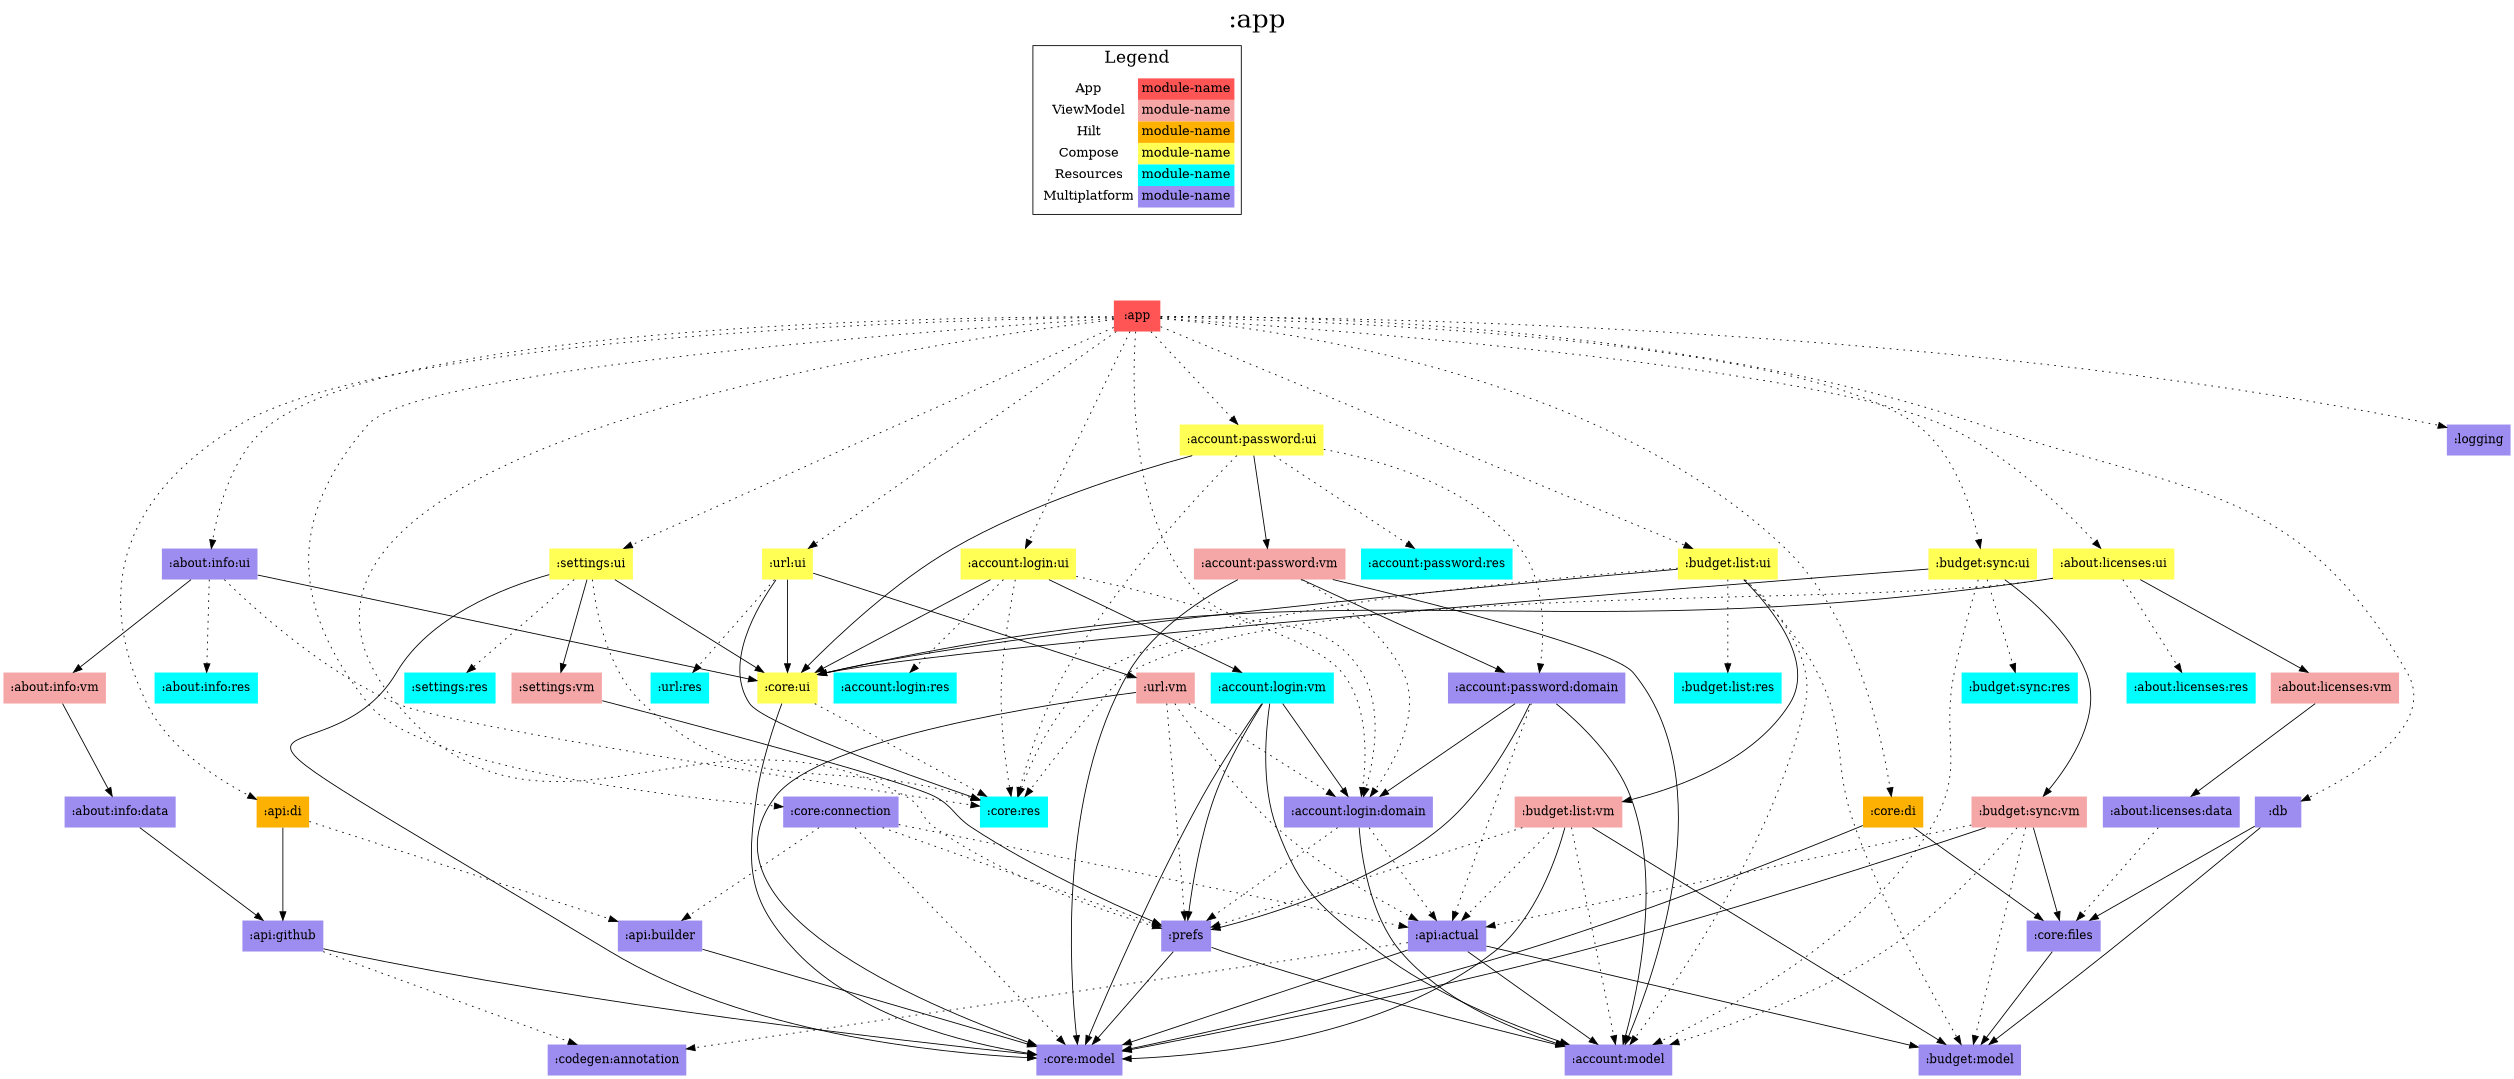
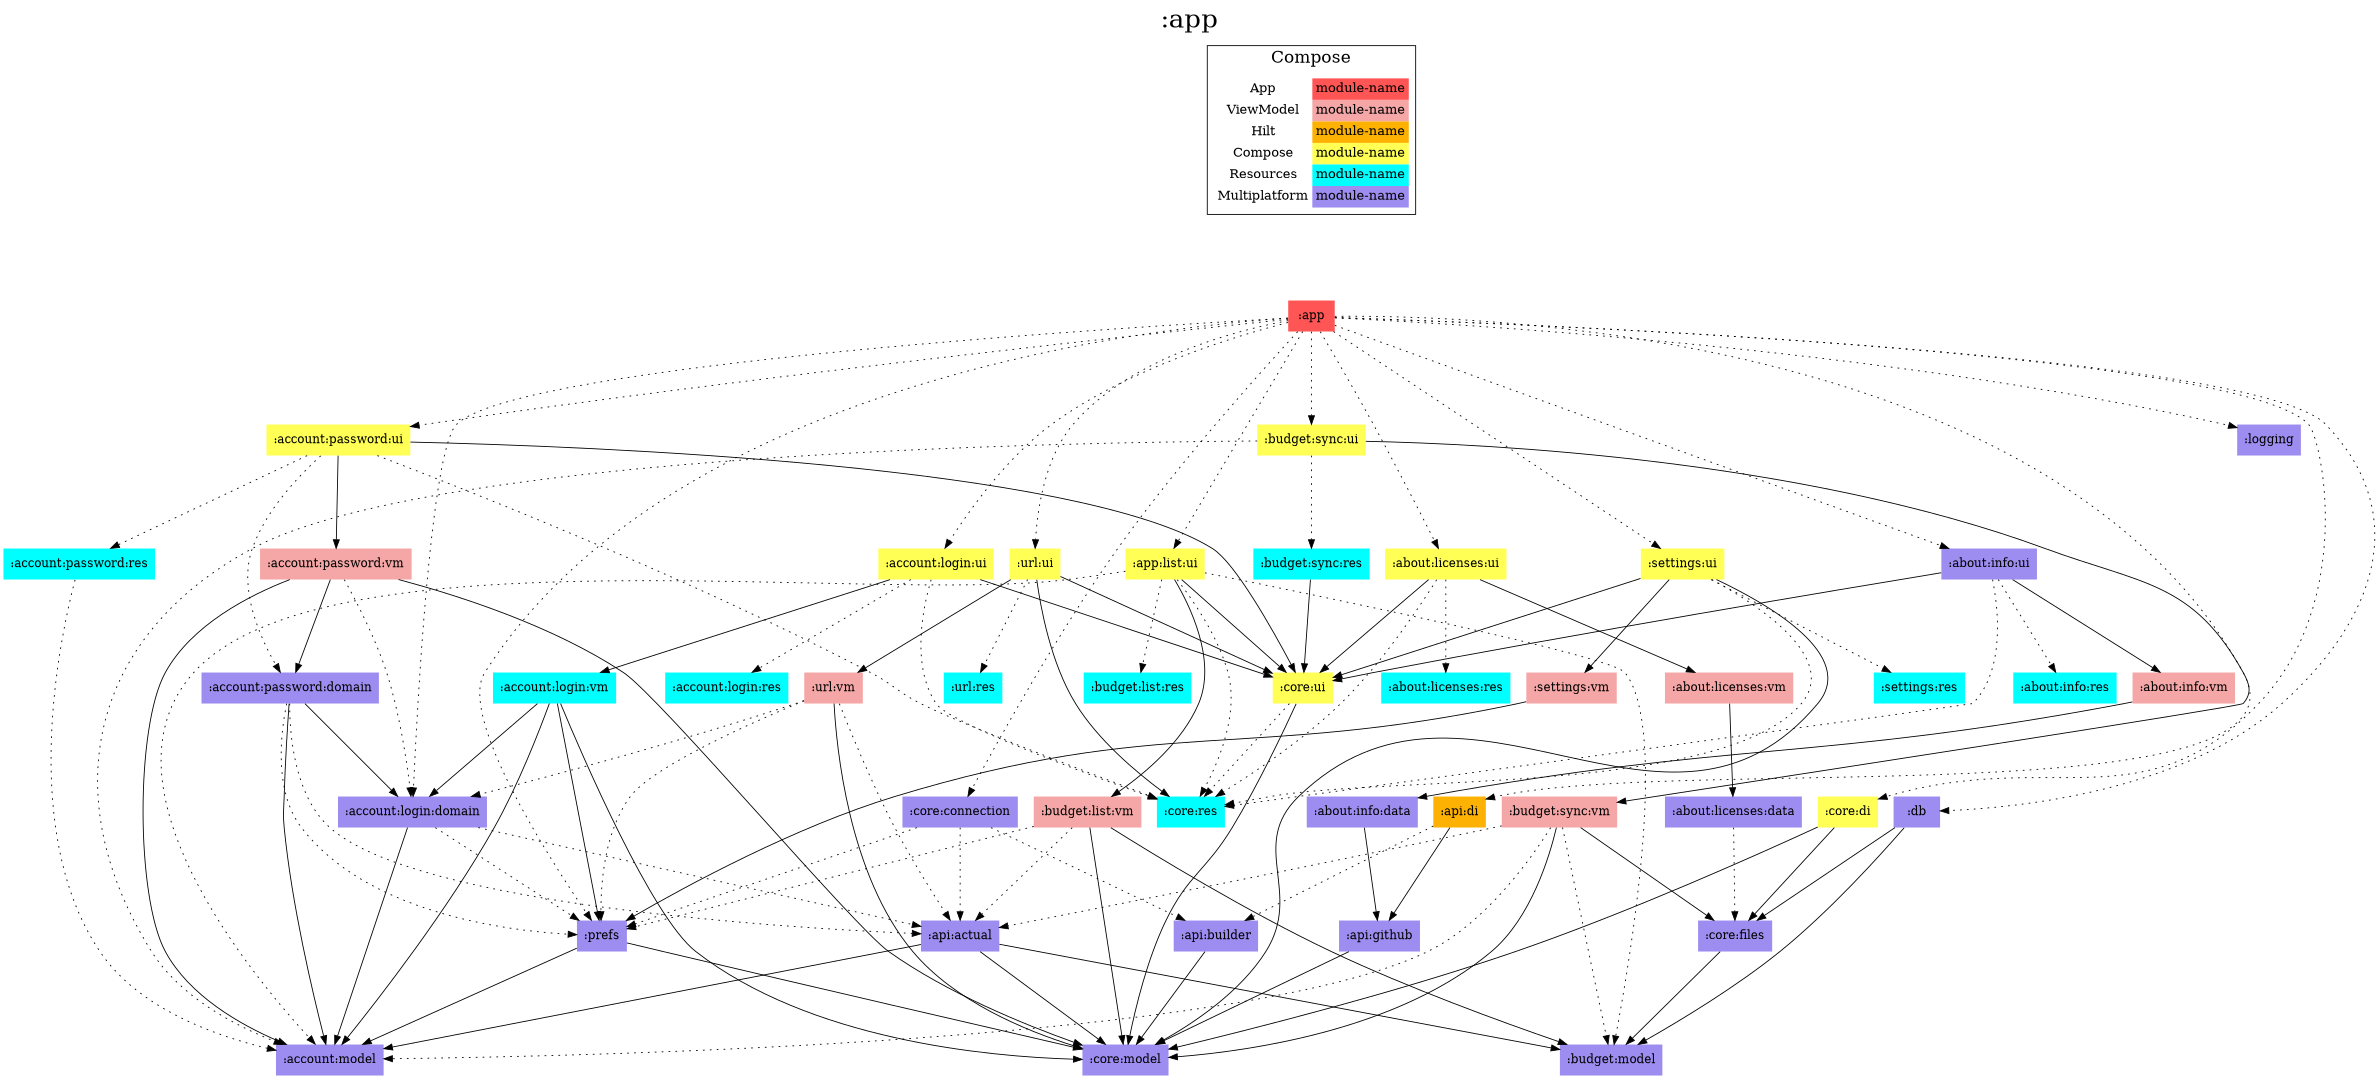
cluster "Legend": label "Legend" -> "Compose"
node ":budget:list:ui": label ":budget:list:ui" -> ":app:list:ui"
edge ":budget:sync:ui" -> ":core:ui": now ":budget:sync:res" -> ":core:ui"
edge ":account:login:ui" -> ":account:login:domain": removed
node ":core:di": fillcolor #fcb103 -> #ffff55
edge ":account:password:domain" -> ":prefs": style solid -> dotted
edge ":core:connection" -> ":core:model": removed
edge ":budget:list:vm" -> ":account:model": now ":account:password:res" -> ":account:model"
node ":codegen:annotation": removed
